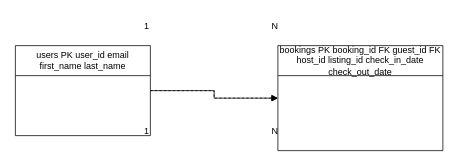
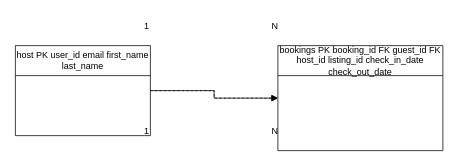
node "users PK user_id email first_name last_name": label "users PK user_id email first_name last_name" -> "host PK user_id email first_name last_name"
